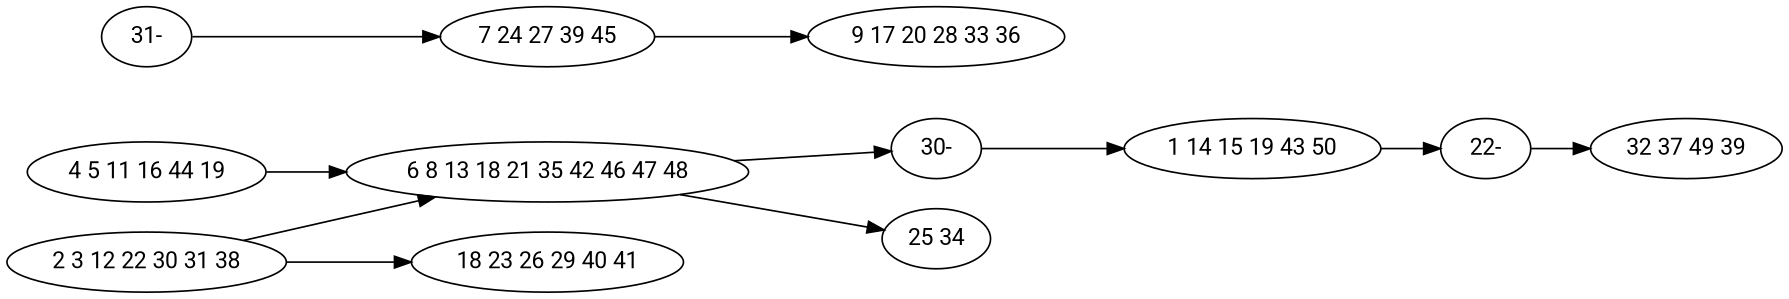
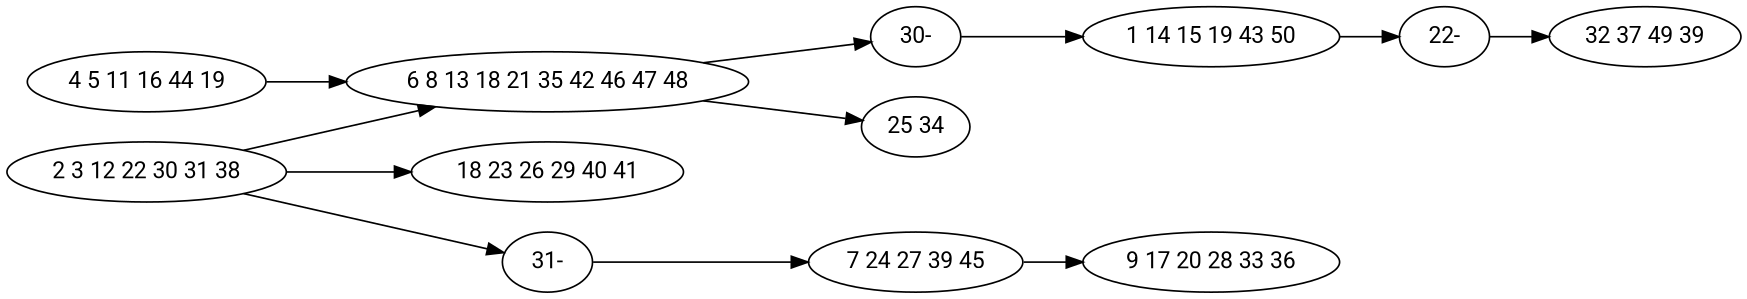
edge "2 3 12 22 30 31 38" -> "31-": added
